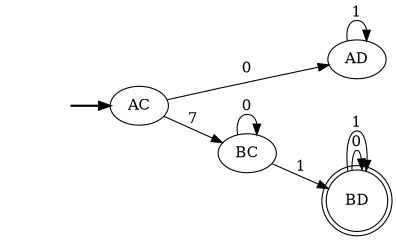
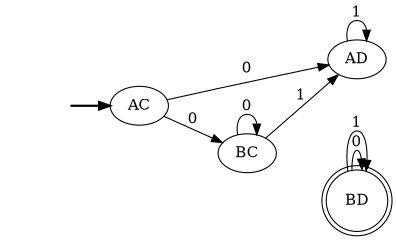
edge "AC" -> "BC": label "7" -> "0"
edge "BC" -> "BD": now "BC" -> "AD"
